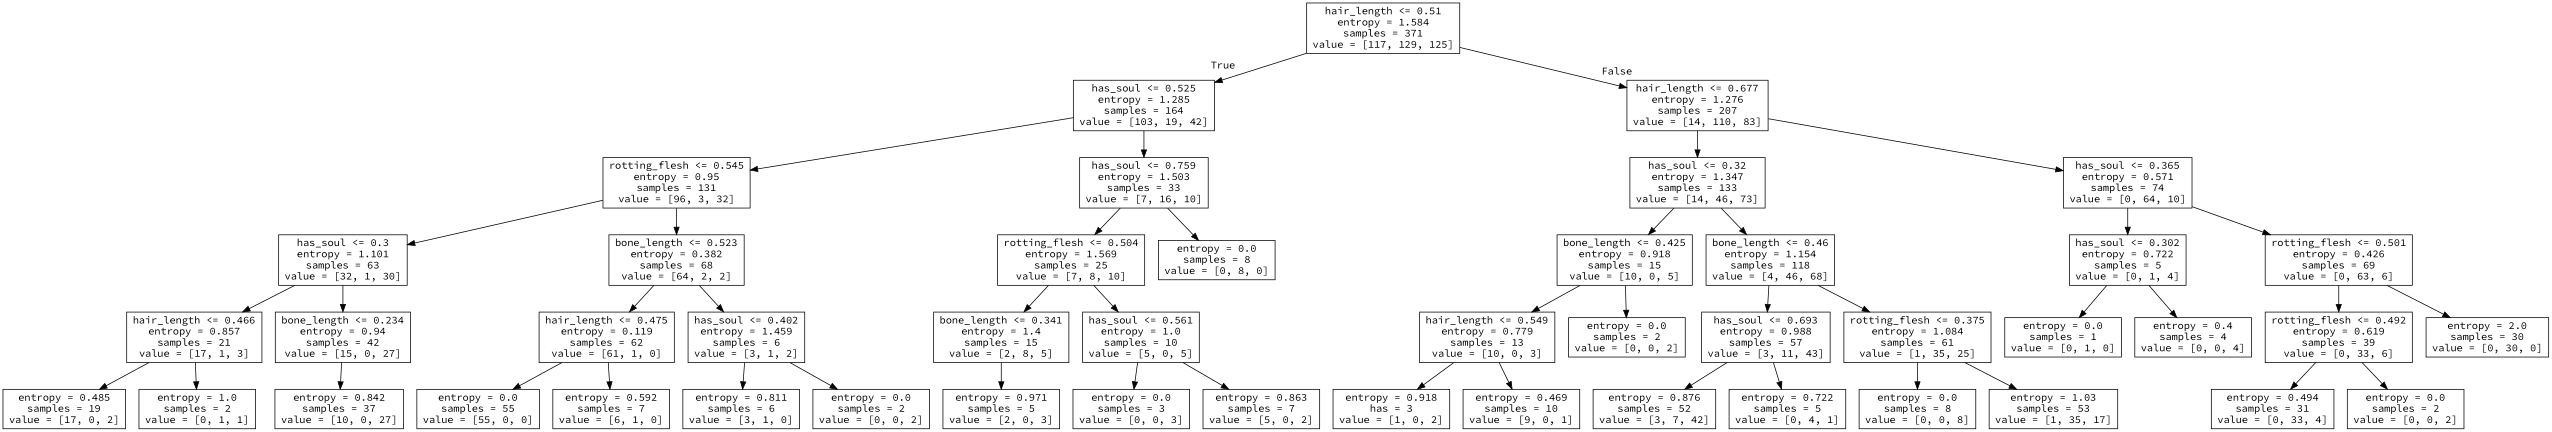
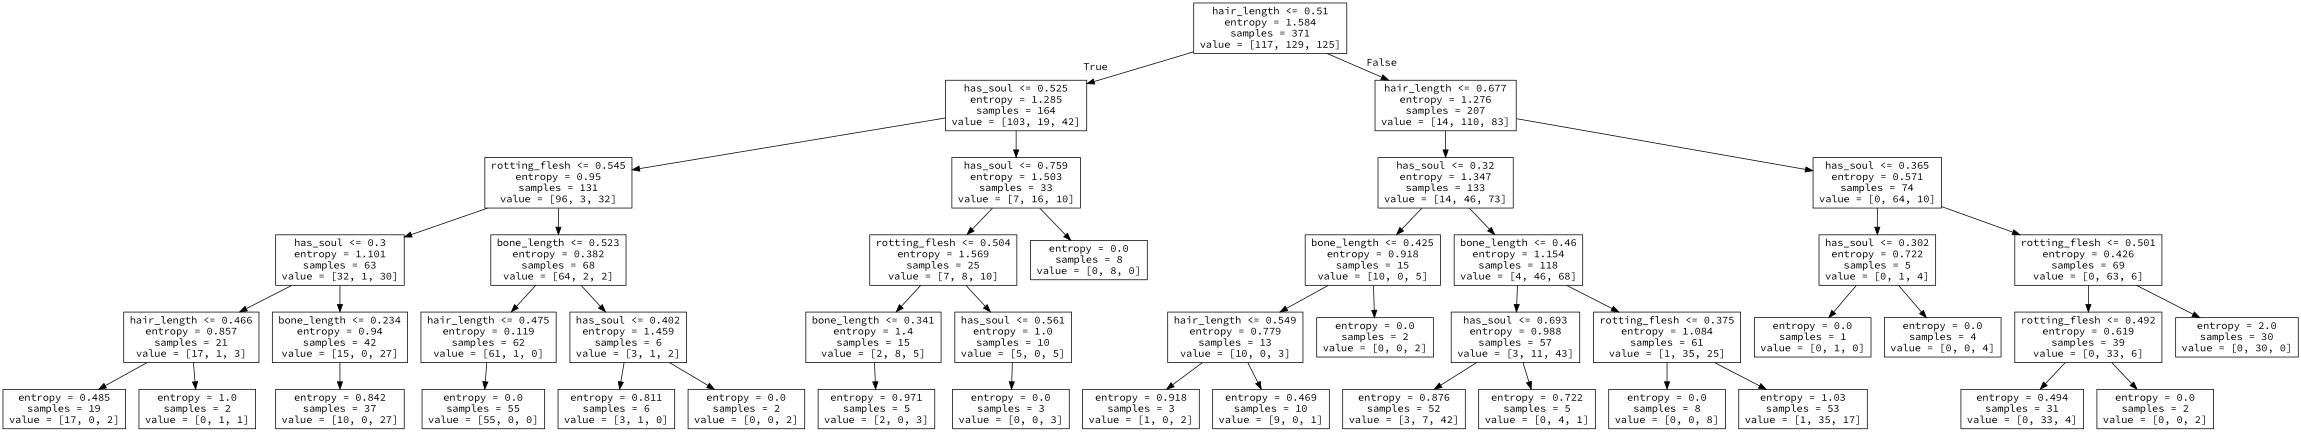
node "entropy = 0.4 samples = 4 value = [0, 0, 4]": label "entropy = 0.4 samples = 4 value = [0, 0, 4]" -> "entropy = 0.0 samples = 4 value = [0, 0, 4]"
node "entropy = 0.592 samples = 7 value = [6, 1, 0]": removed
node "entropy = 0.863 samples = 7 value = [5, 0, 2]": removed
node "entropy = 0.918 has = 3 value = [1, 0, 2]": label "entropy = 0.918 has = 3 value = [1, 0, 2]" -> "entropy = 0.918 samples = 3 value = [1, 0, 2]"
